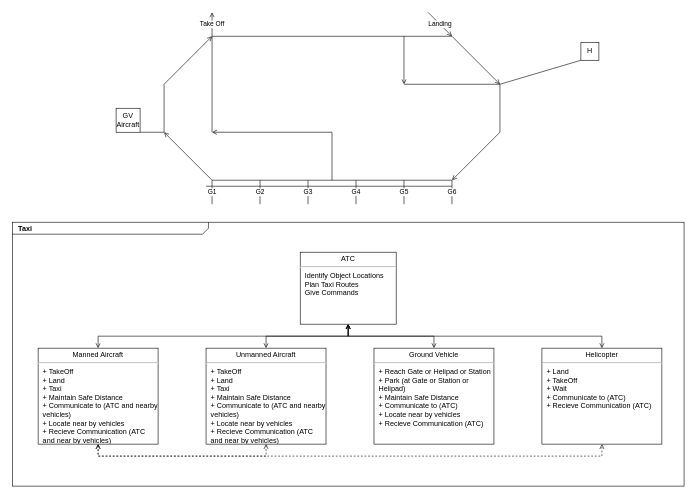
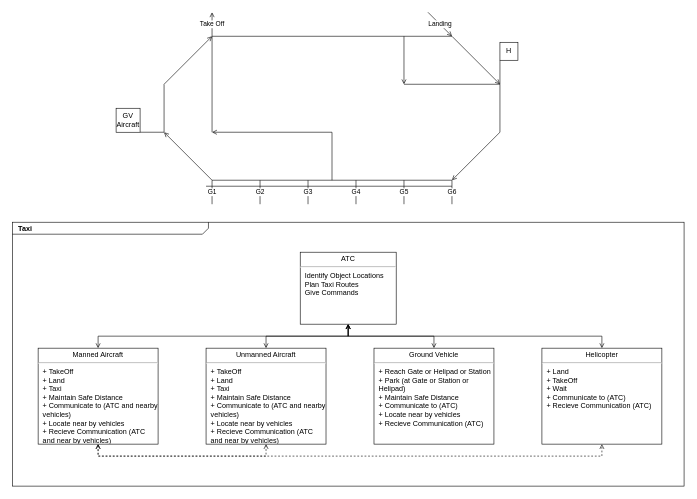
node "H": moved (590, 51) -> (509, 51)
